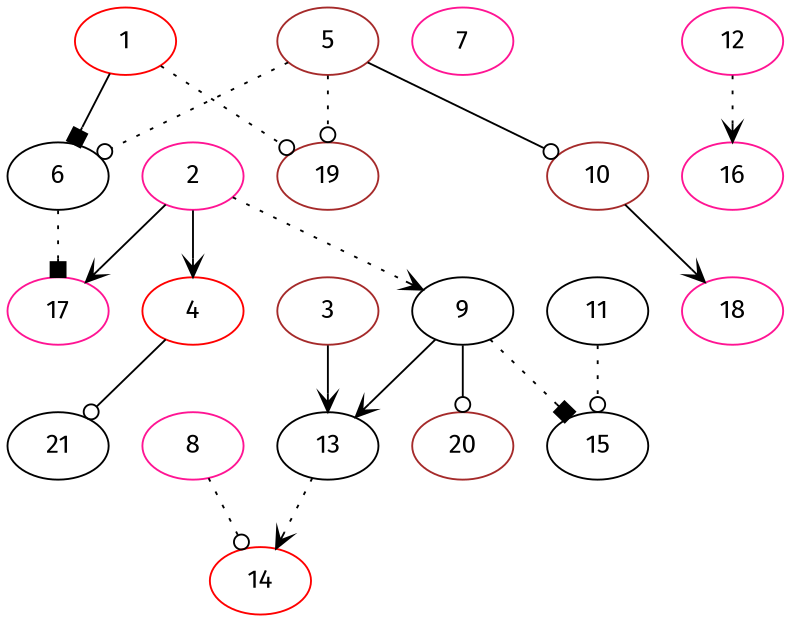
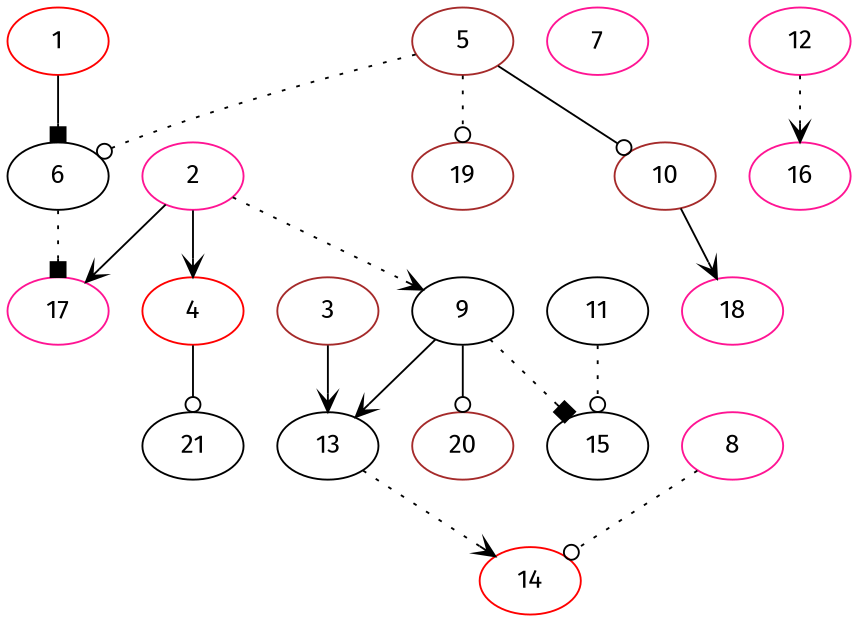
edge "1" -> "19": removed
